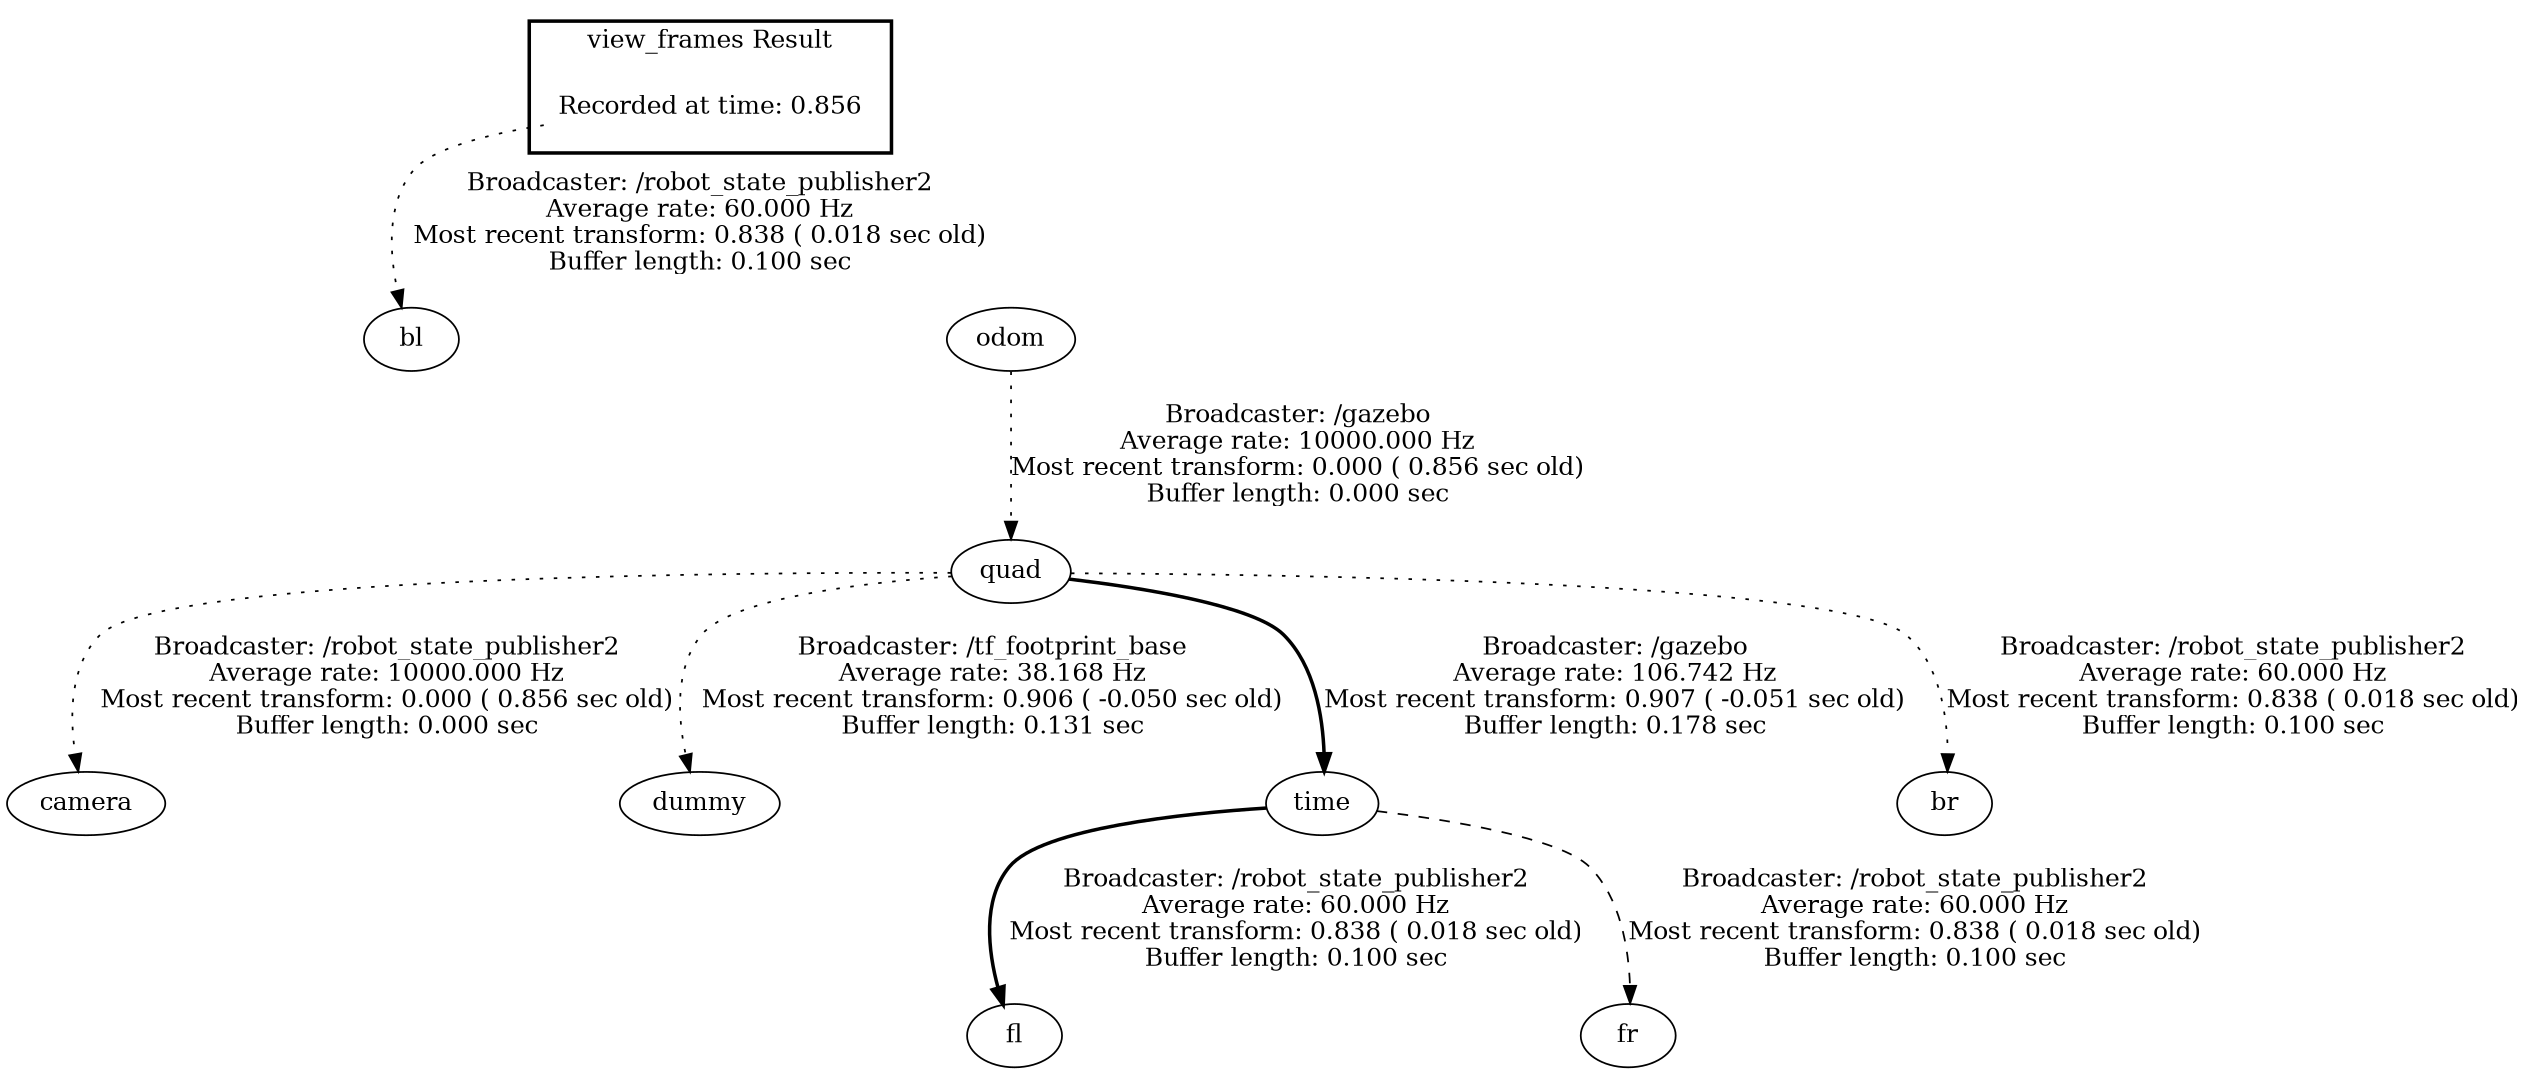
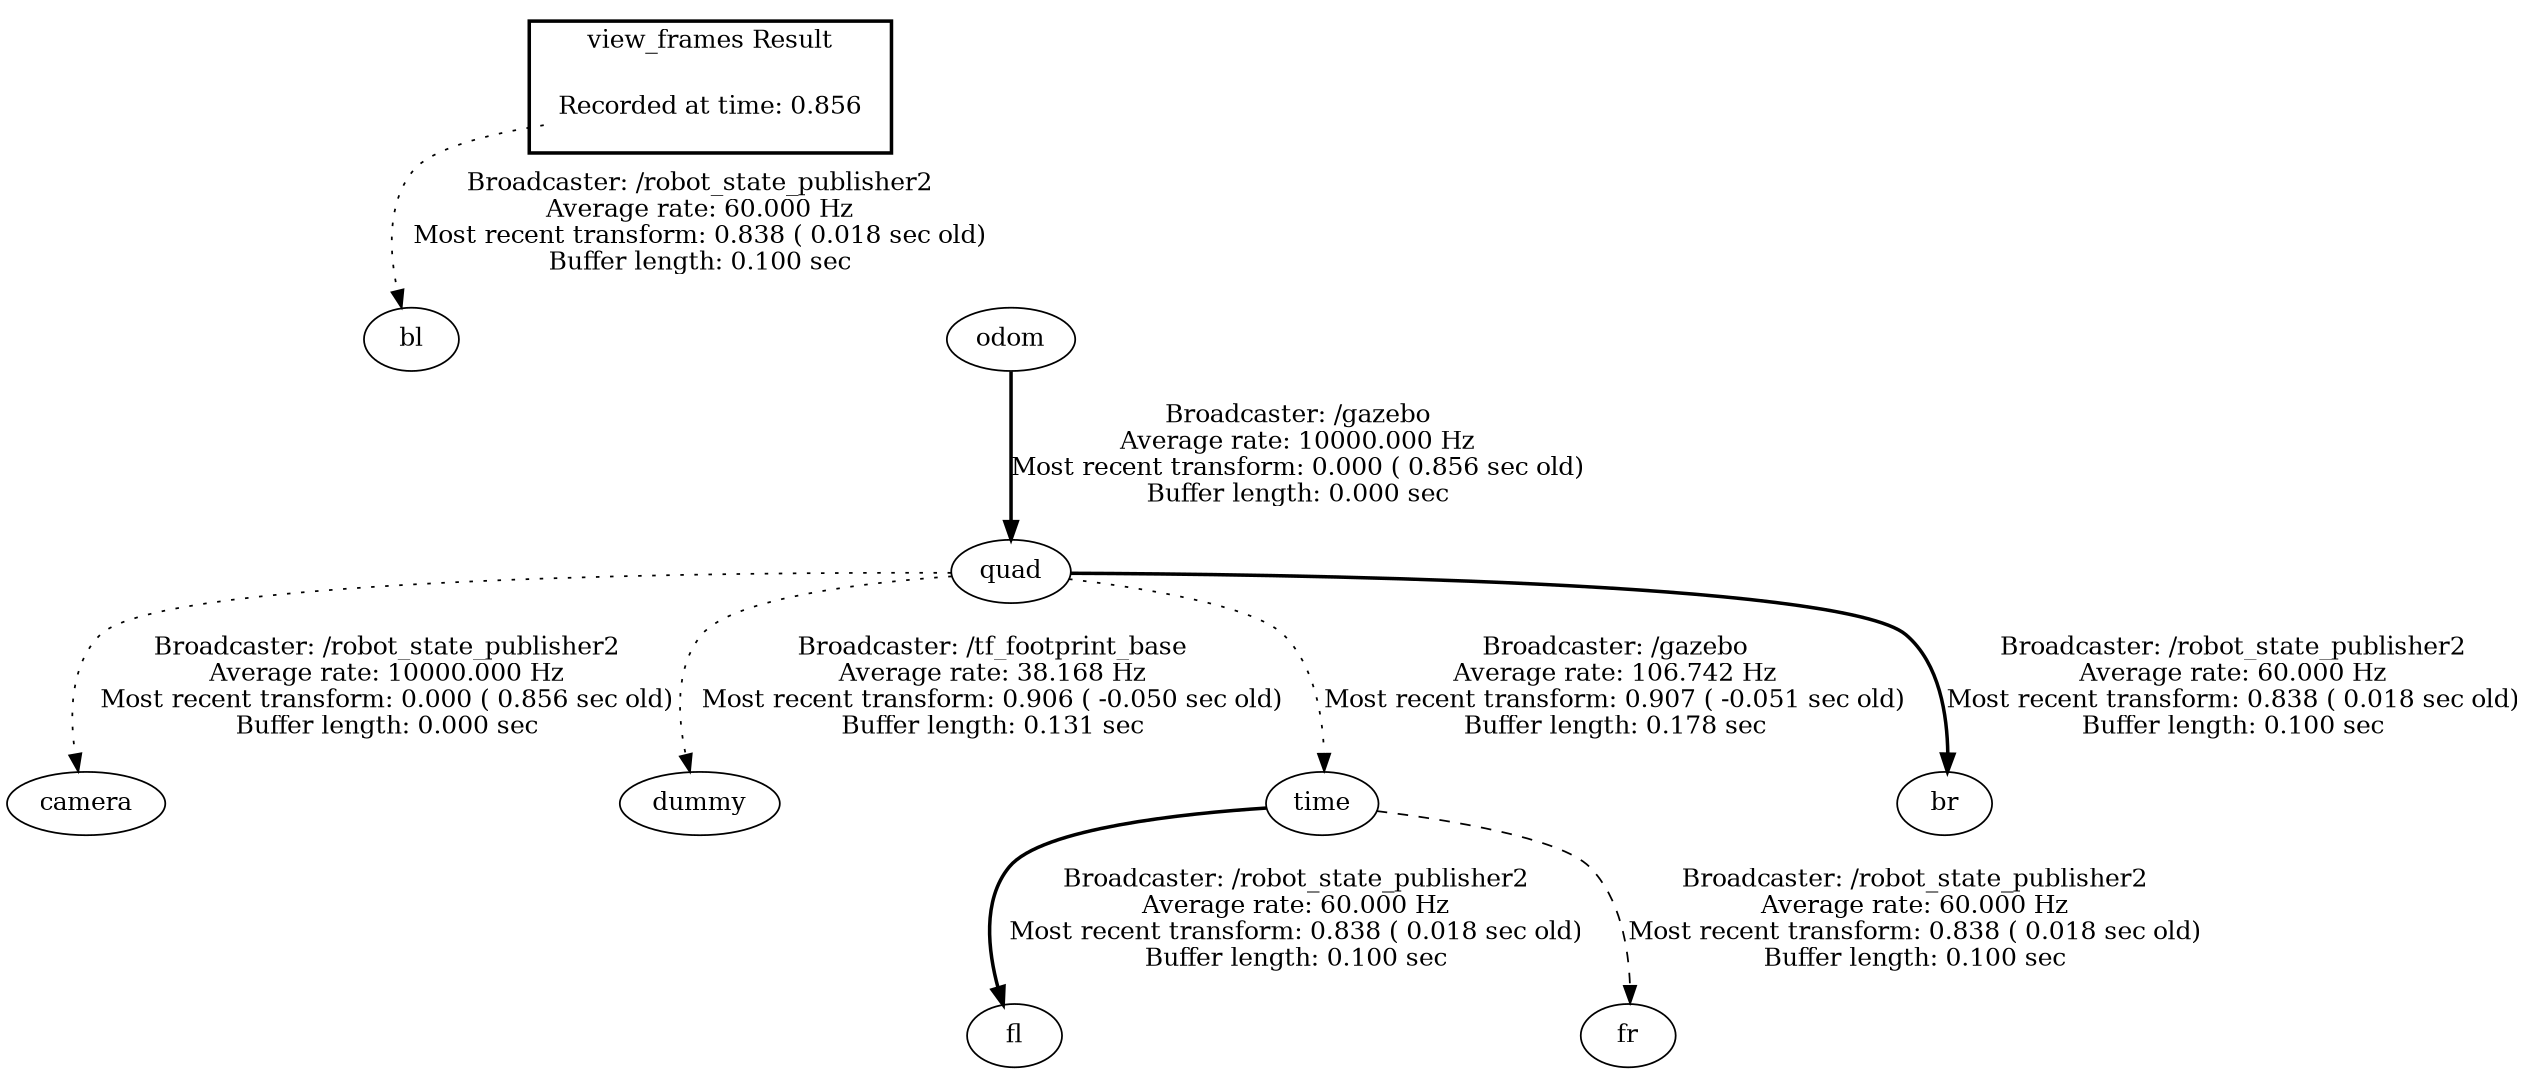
edge "odom" -> "quad": style dotted -> bold
edge "quad" -> "br": style dotted -> bold
edge "quad" -> "time": style bold -> dotted
